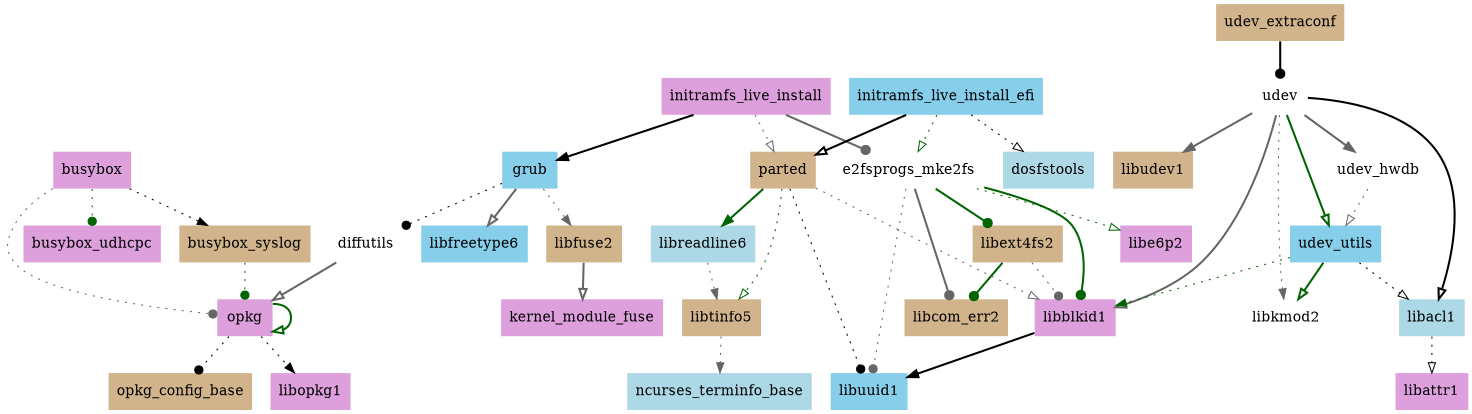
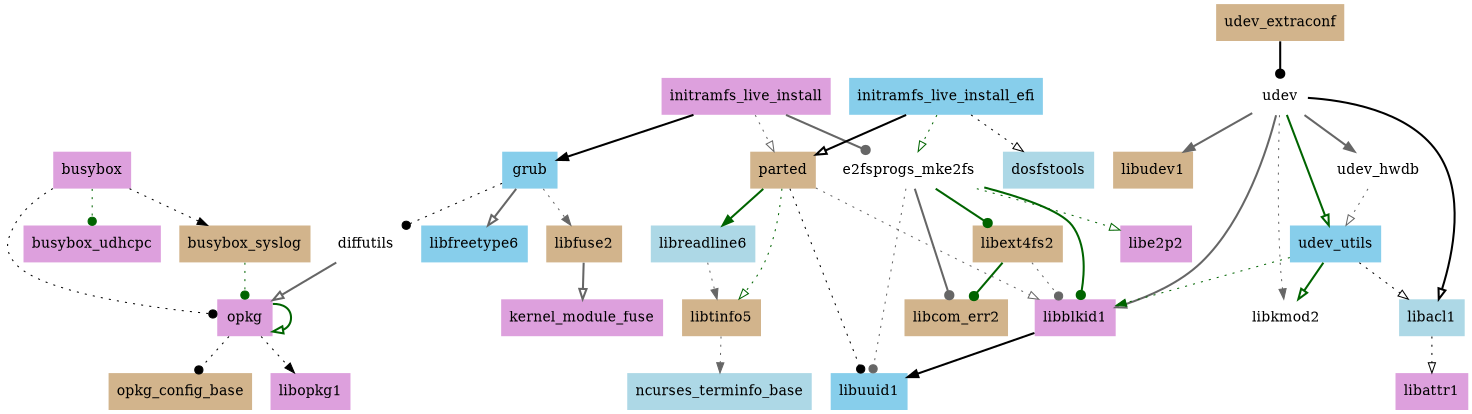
node "libe6p2": label "libe6p2" -> "libe2p2"
edge "busybox" -> "opkg": color gray40 -> black
